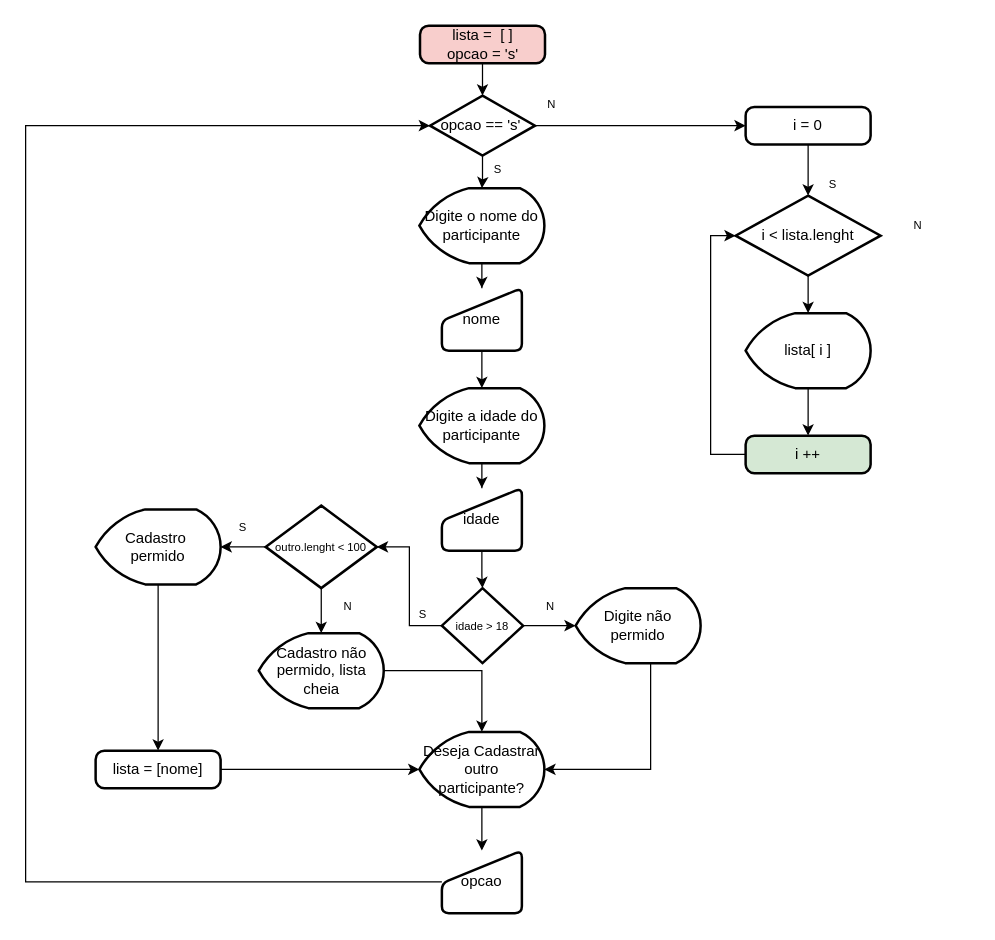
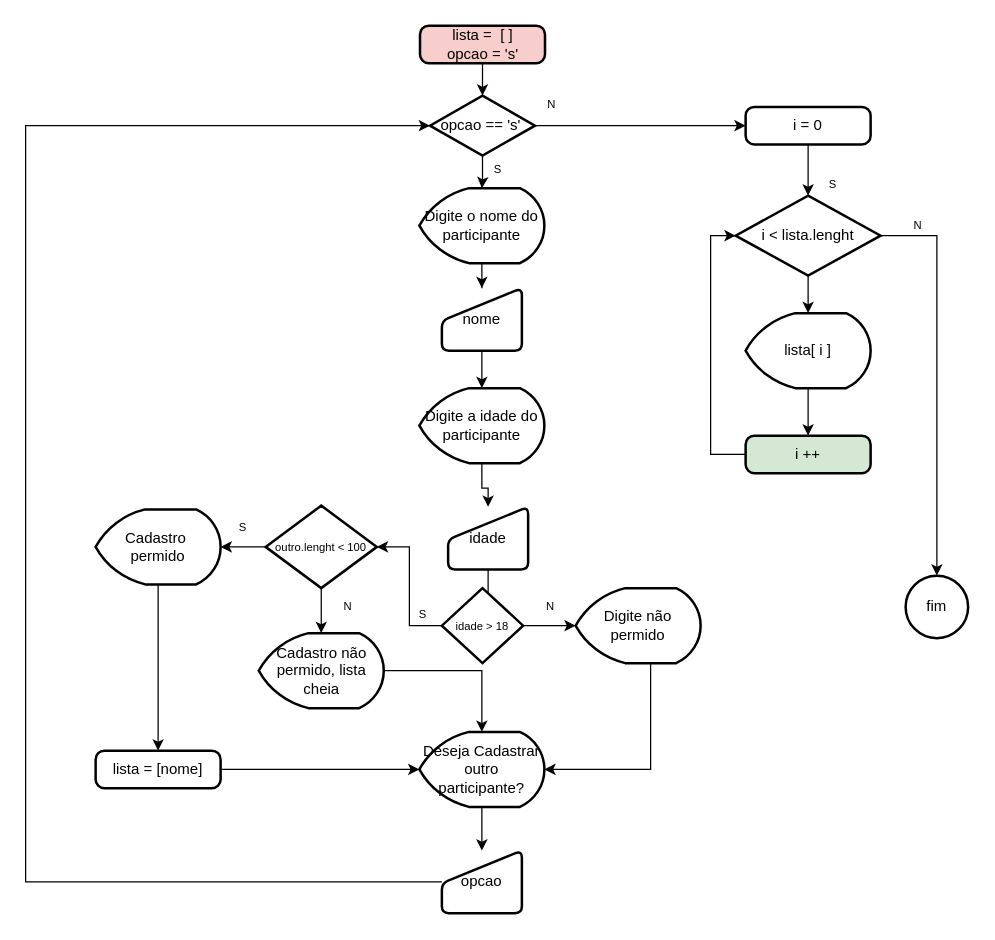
edge "i < lista.lenght" -> "fim": added
node "idade": moved (482, 519) -> (488, 538)
node "fim": added
